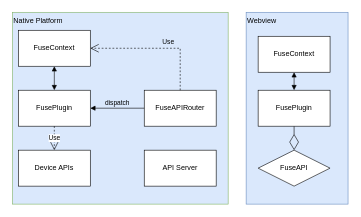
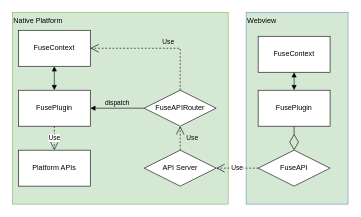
node "Webview": fillcolor #dae8fc -> #d5e8d4
node "Native Platform": fillcolor #dae8fc -> #d5e8d4
node "FuseAPIRouter": shape rectangle -> diamond
edge "API Server" -> "FuseAPIRouter": added, label "Use"
node "Device APIs": label "Device APIs" -> "Platform APIs"
node "API Server": shape rectangle -> diamond
edge "FuseAPI" -> "API Server": added, label "Use"
